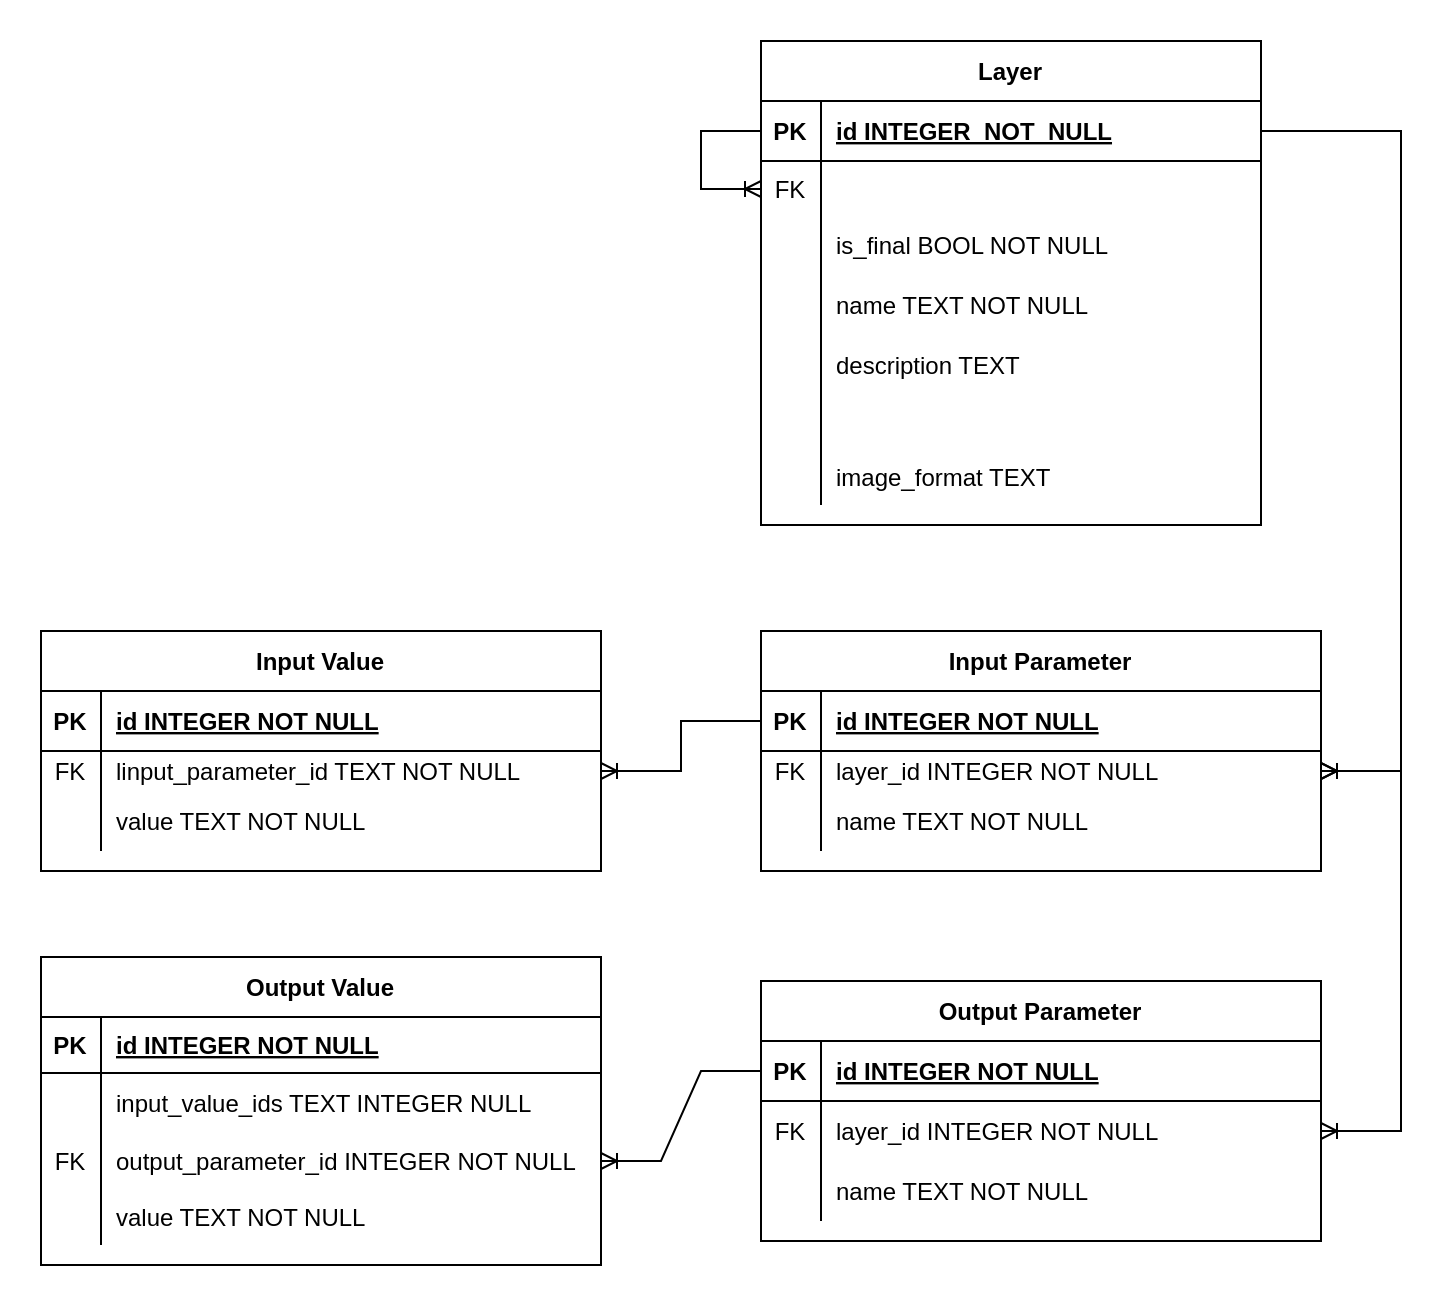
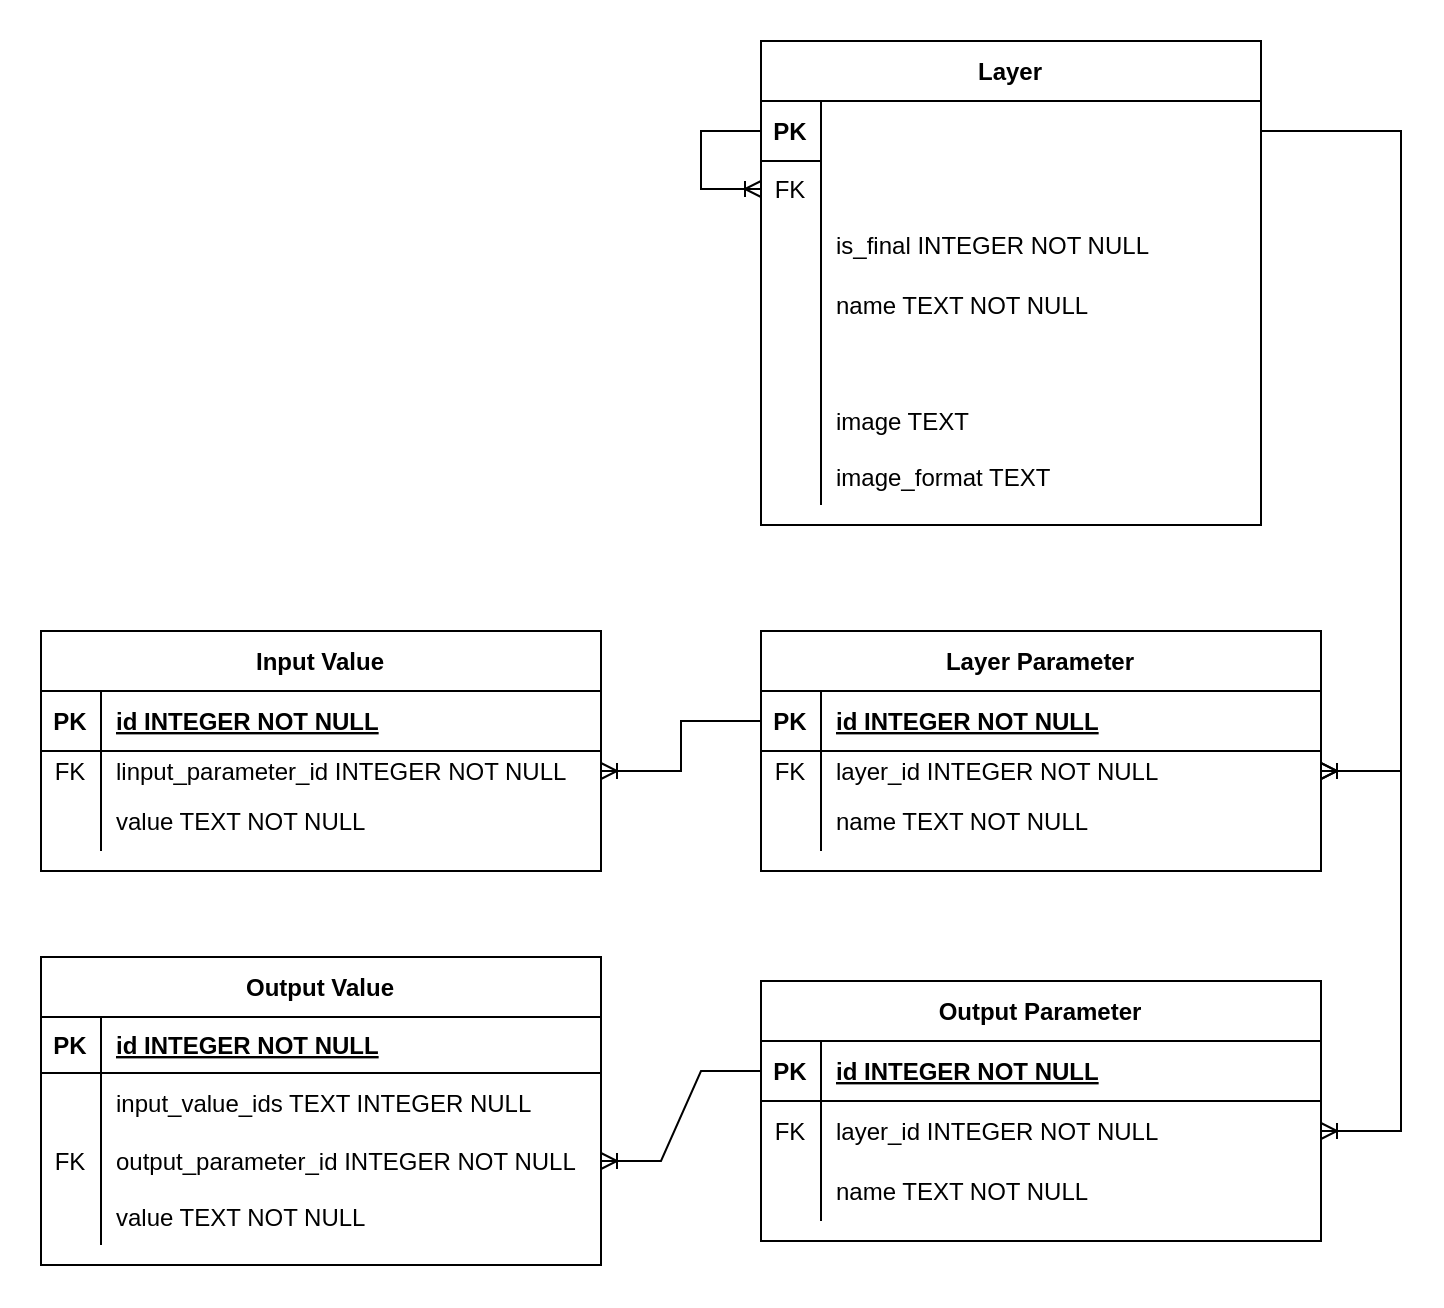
node "id INTEGER_NOT_NULL": removed
node "is_final BOOL NOT NULL": label "is_final BOOL NOT NULL" -> "is_final INTEGER NOT NULL"
node "description TEXT": removed
node "image TEXT": added
node "Input Parameter": label "Input Parameter" -> "Layer Parameter"
node "linput_parameter_id TEXT NOT NULL": label "linput_parameter_id TEXT NOT NULL" -> "linput_parameter_id INTEGER NOT NULL"
